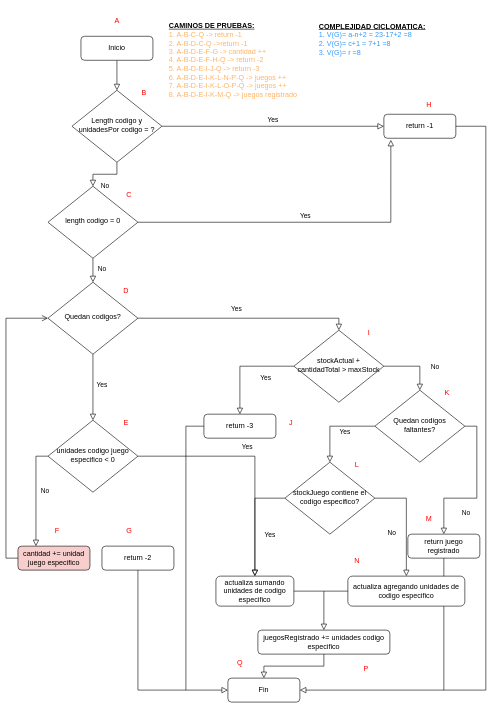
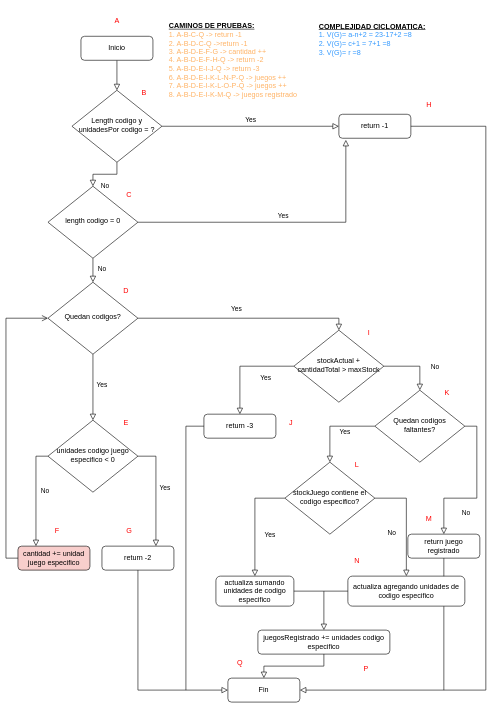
node "return -1": moved (420, 126) -> (375, 126)
edge "unidades codigo juego especifico < 0" -> "actualiza sumando unidades de codigo especifico": now "unidades codigo juego especifico < 0" -> "return -2"
